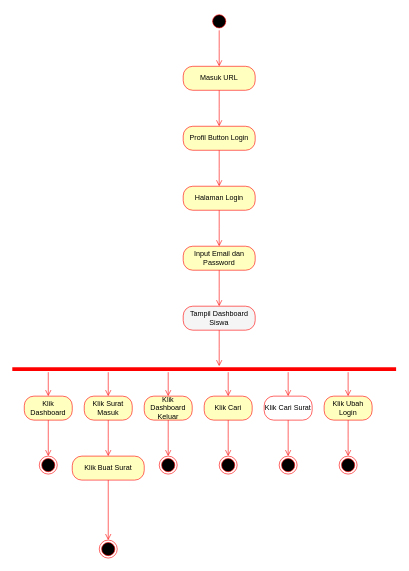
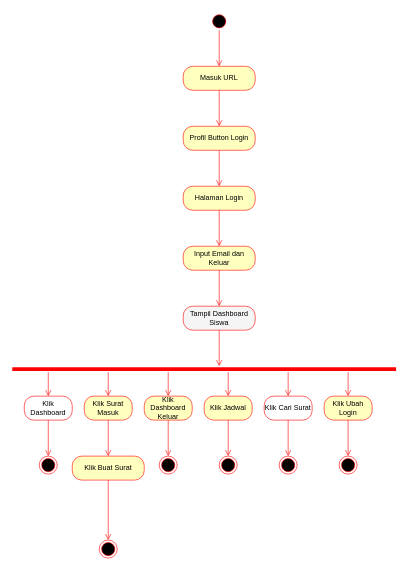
node "Input Email dan Password": label "Input Email dan Password" -> "Input Email dan Keluar"
node "Klik Dashboard": fillcolor #ffffc0 -> #ffffff
node "Klik Cari": label "Klik Cari" -> "Klik Jadwal"
